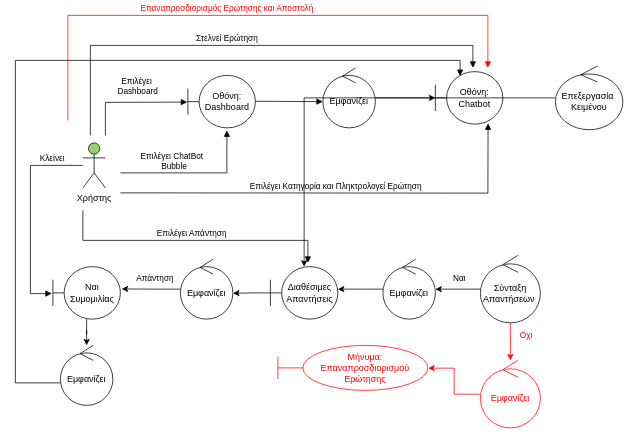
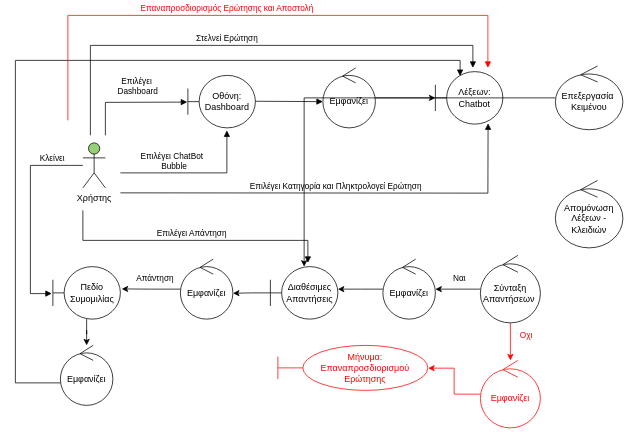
node "Οθόνη: Chatbot": label "Οθόνη: Chatbot" -> "Λέξεων: Chatbot"
node "Απομόνωση Λέξεων - Κλειδιών": added
node "Ναι Συμομιλίας": label "Ναι Συμομιλίας" -> "Πεδίο Συμομιλίας"
